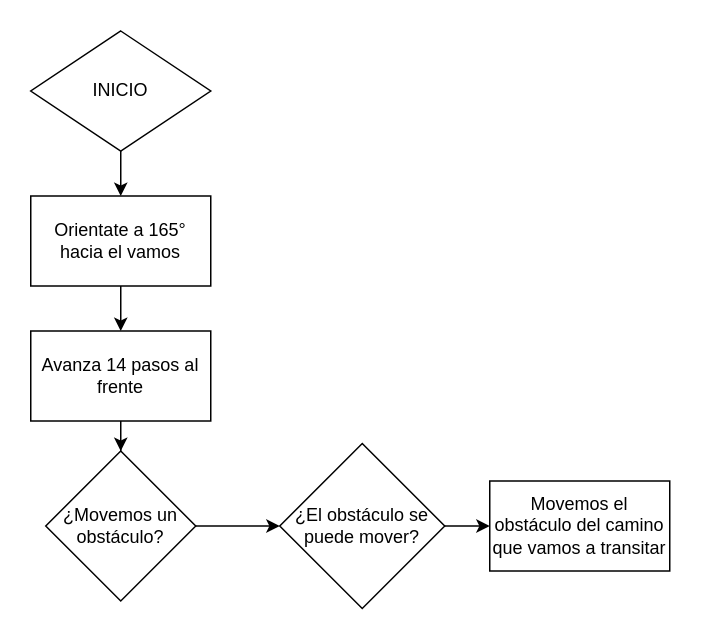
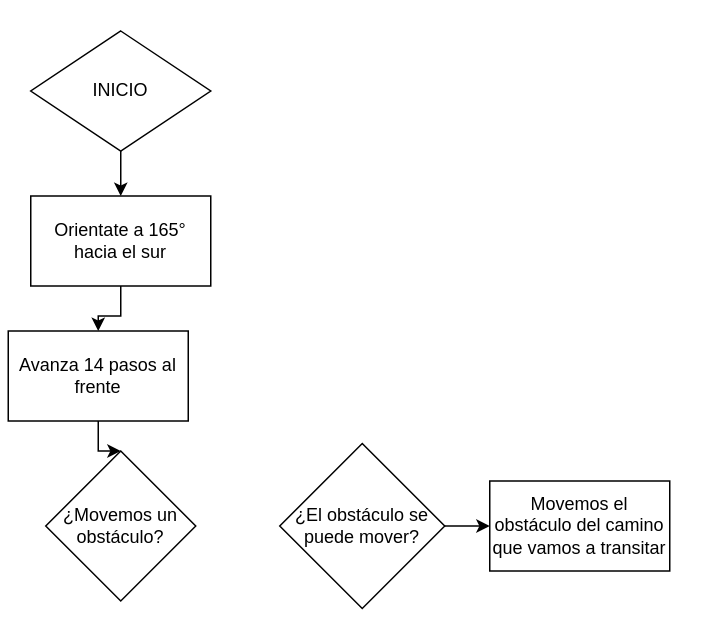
node "Orientate a 165° hacia el vamos": label "Orientate a 165° hacia el vamos" -> "Orientate a 165° hacia el sur"
node "Avanza 14 pasos al frente": moved (121, 376) -> (98, 376)
edge "¿Movemos un obstáculo?" -> "¿El obstáculo se puede mover?": removed
